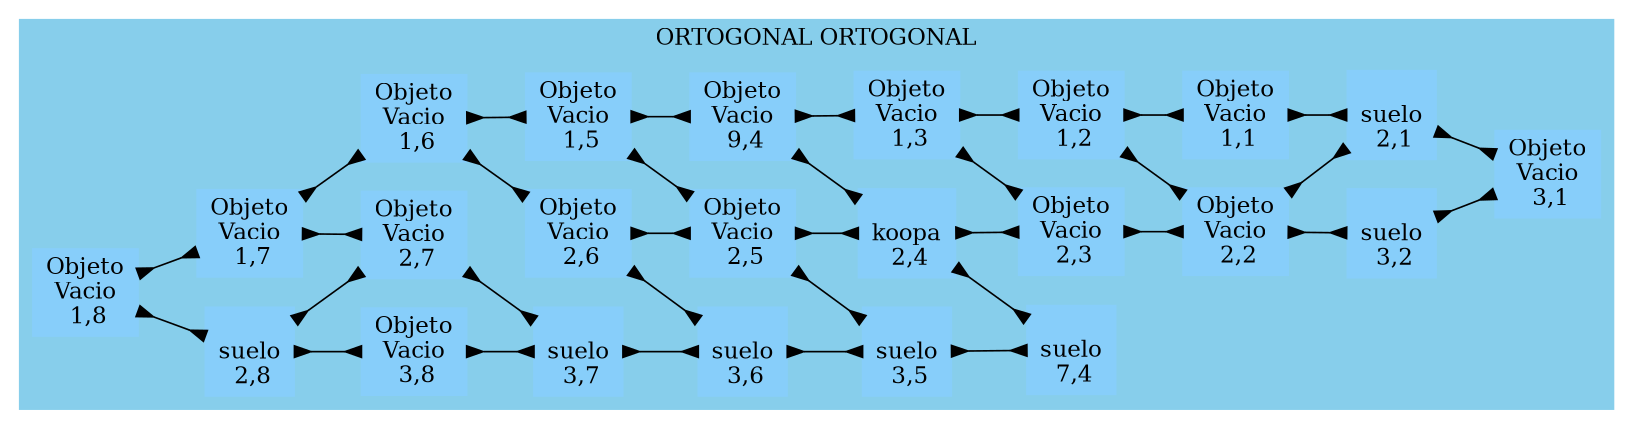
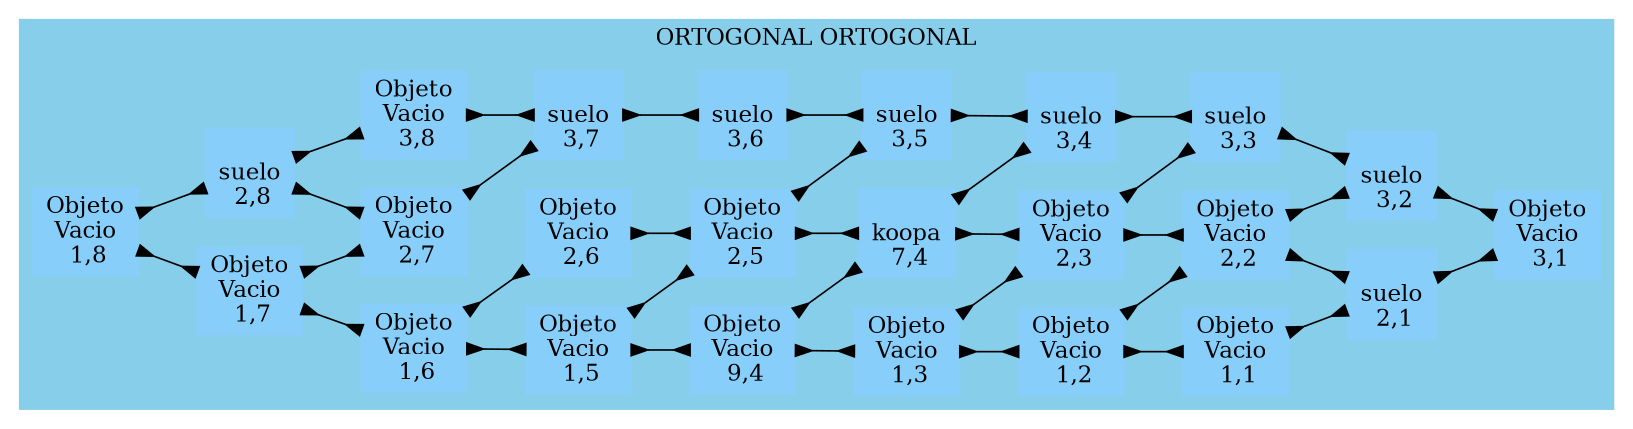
node "suelo 3,3": added
node "koopa 2,4": label "koopa 2,4" -> "koopa 7,4"
edge "Objeto Vacio 2,6" -- "suelo 3,6": removed
node "suelo 7,4": label "suelo 7,4" -> "suelo 3,4"
